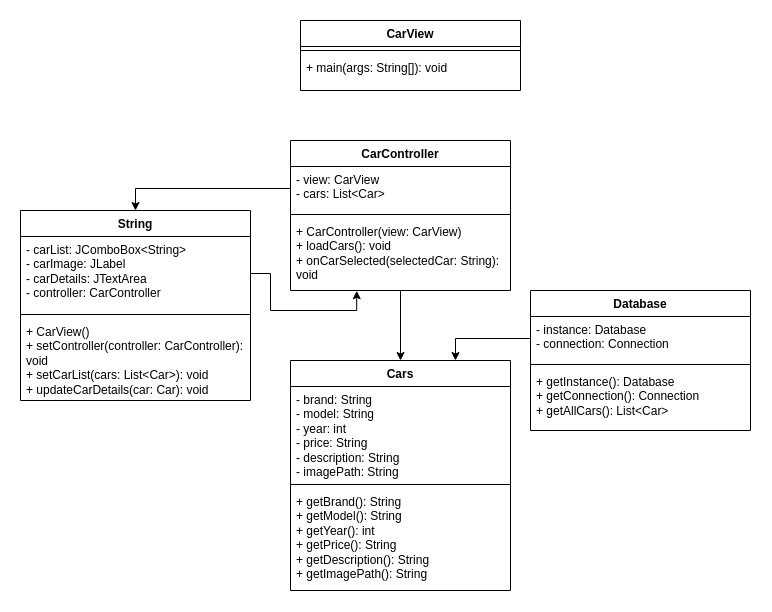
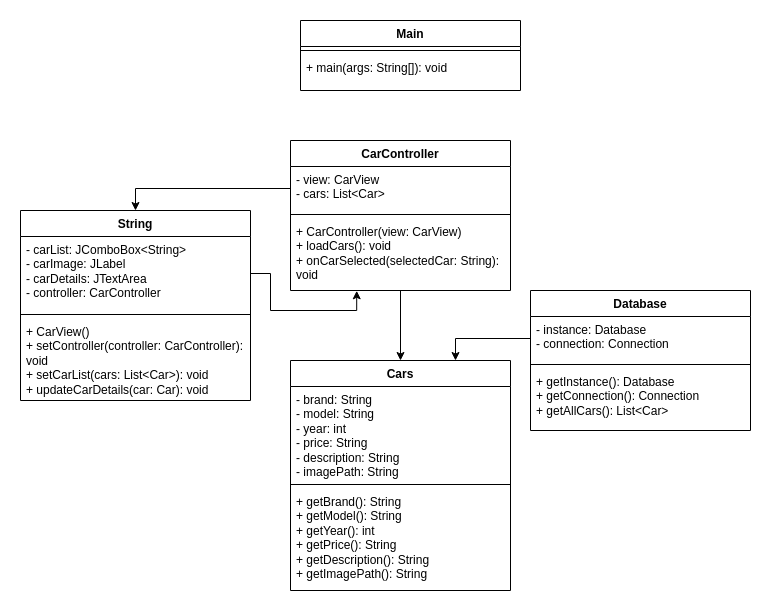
node "CarView": label "CarView" -> "Main"
